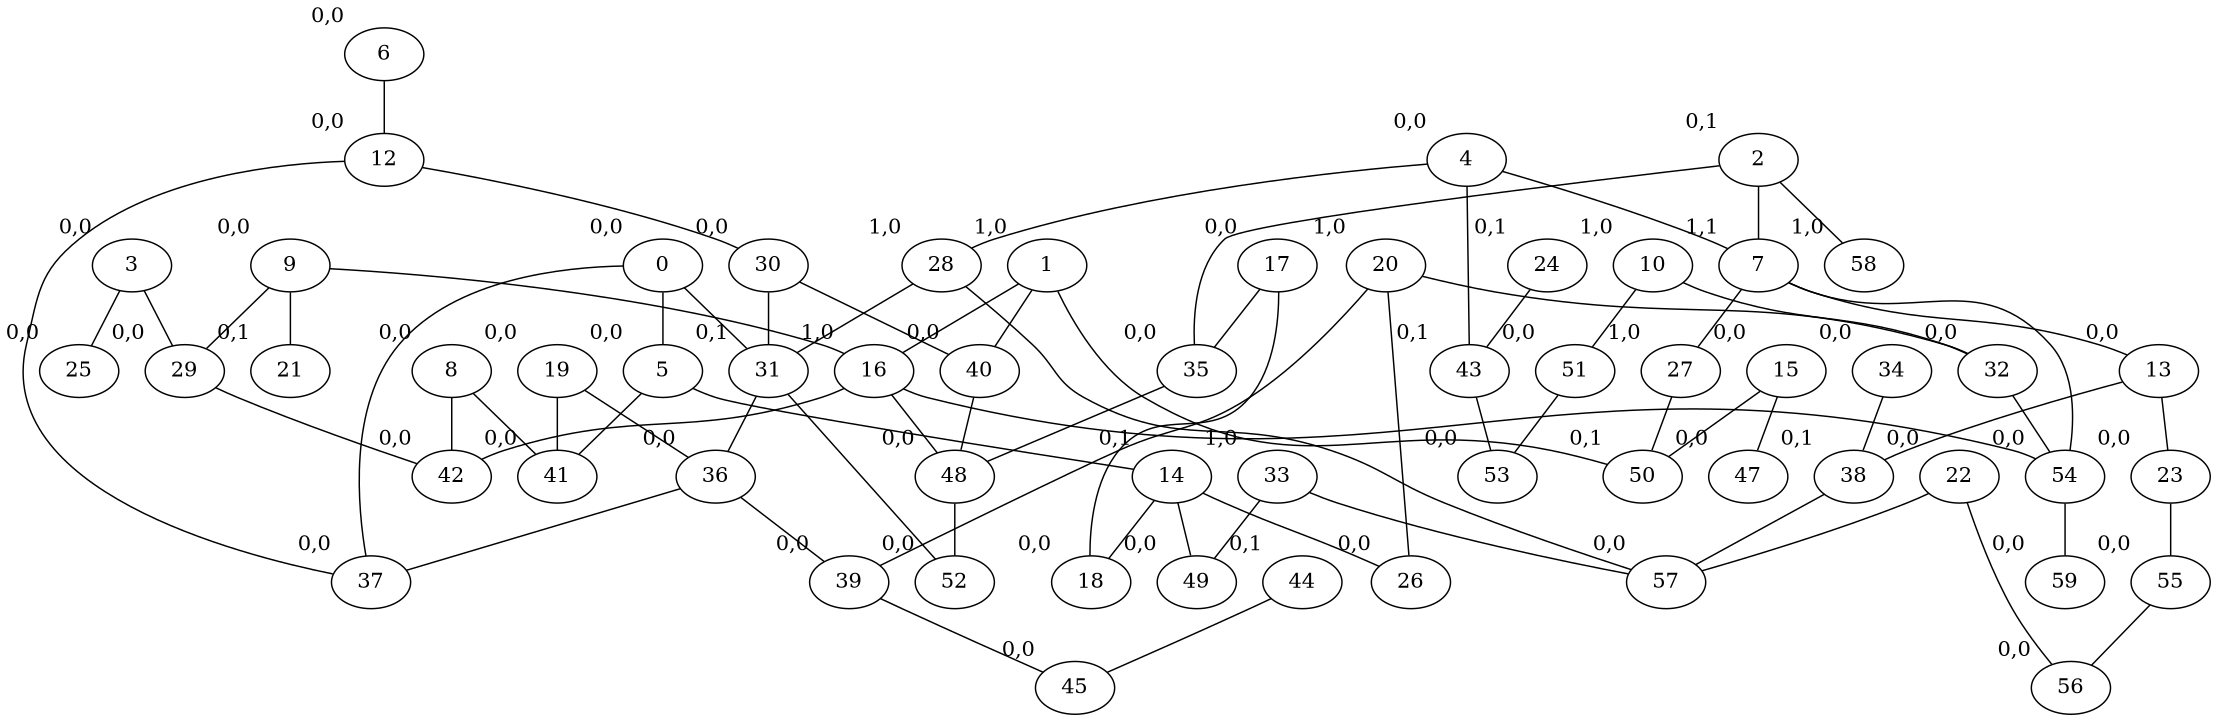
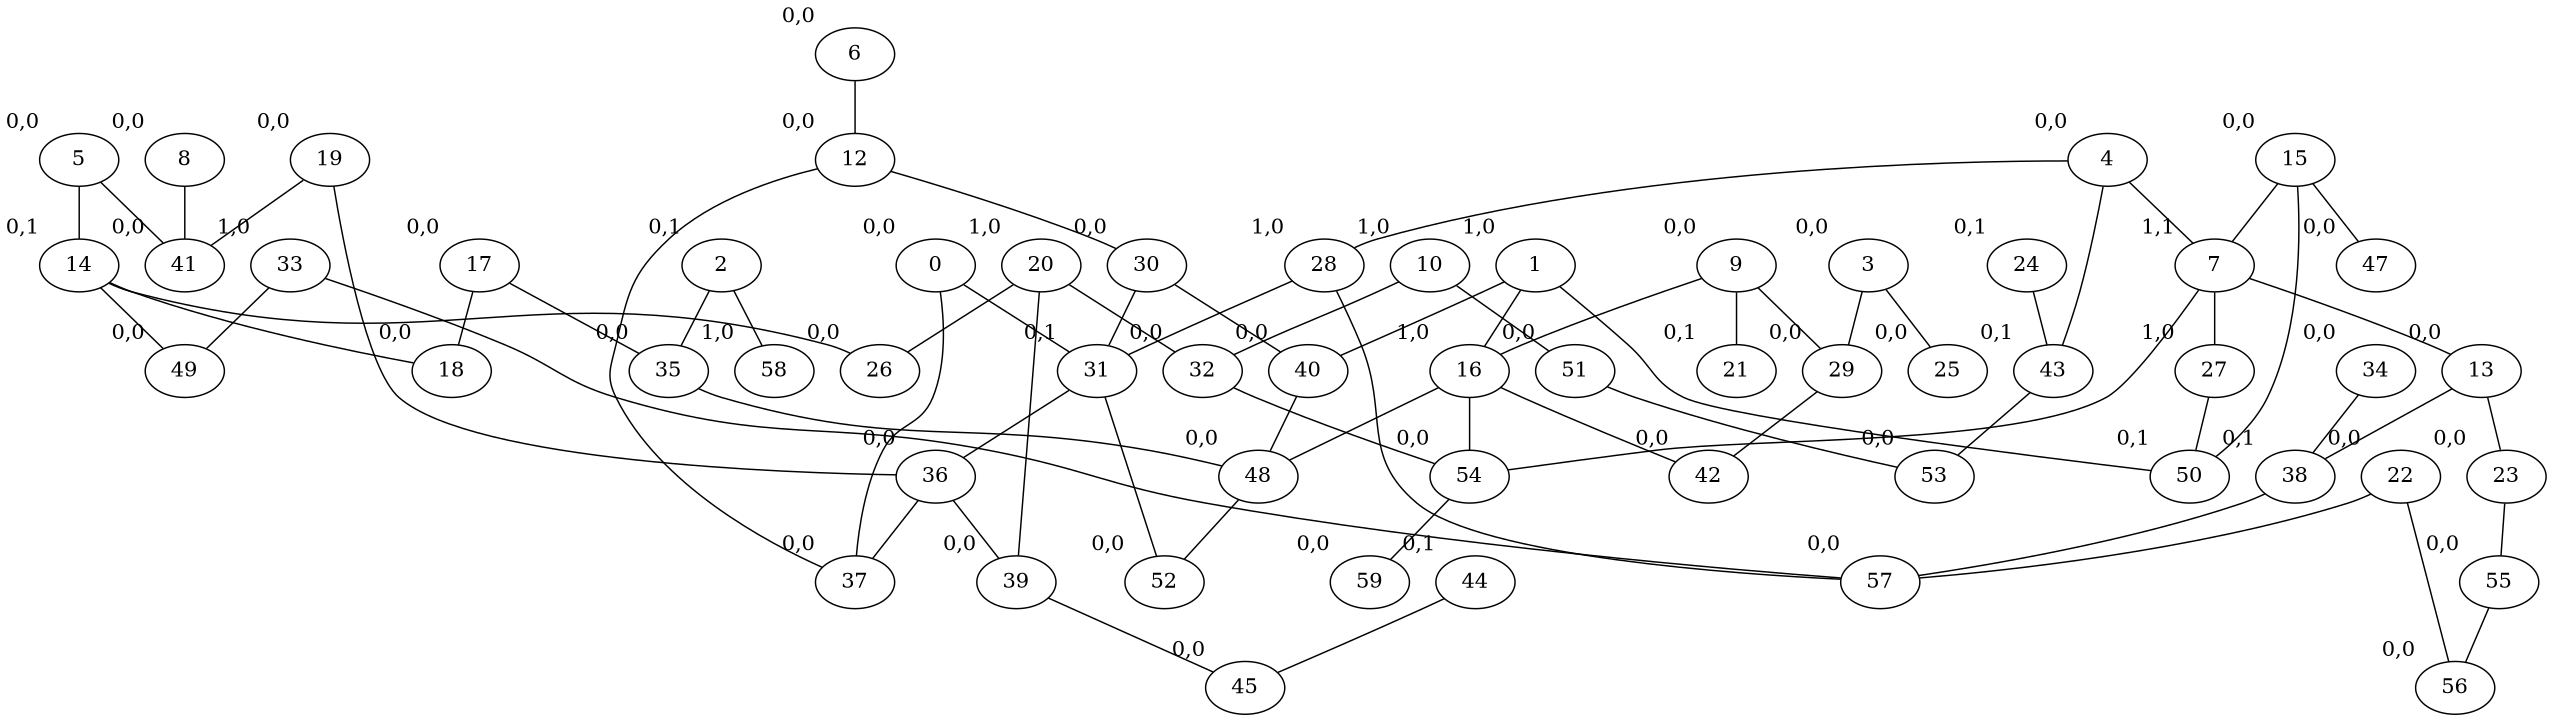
edge "2 0,1" -- "7 1,1": now "15 0,0" -- "7 1,1"
edge "0 0,0" -- "5 0,0": removed
edge "8 0,0" -- "42 0,0": removed
